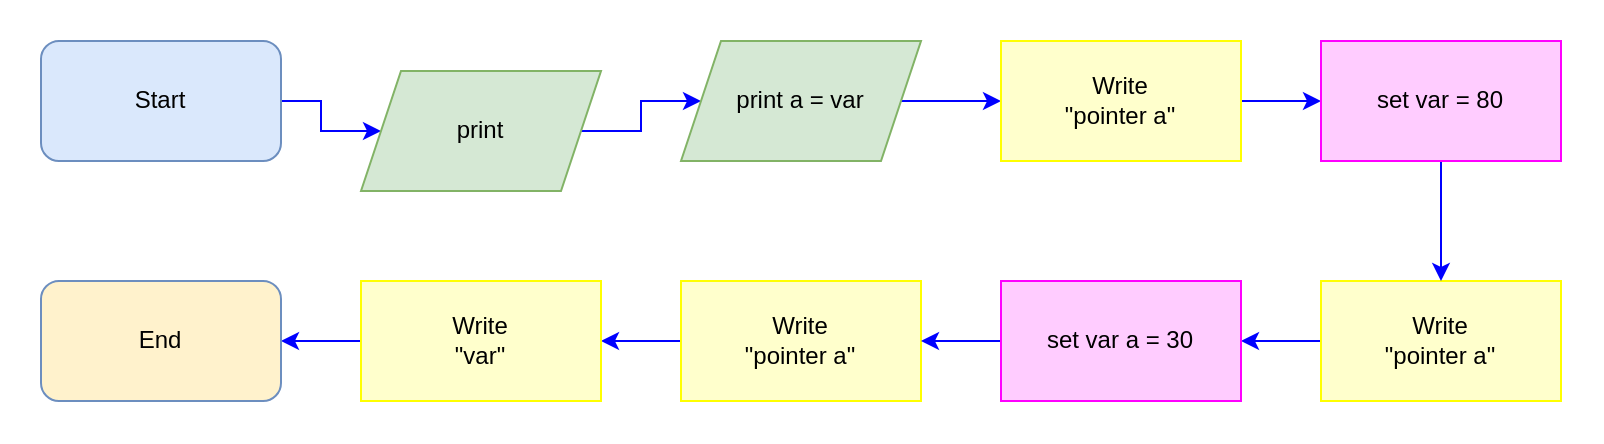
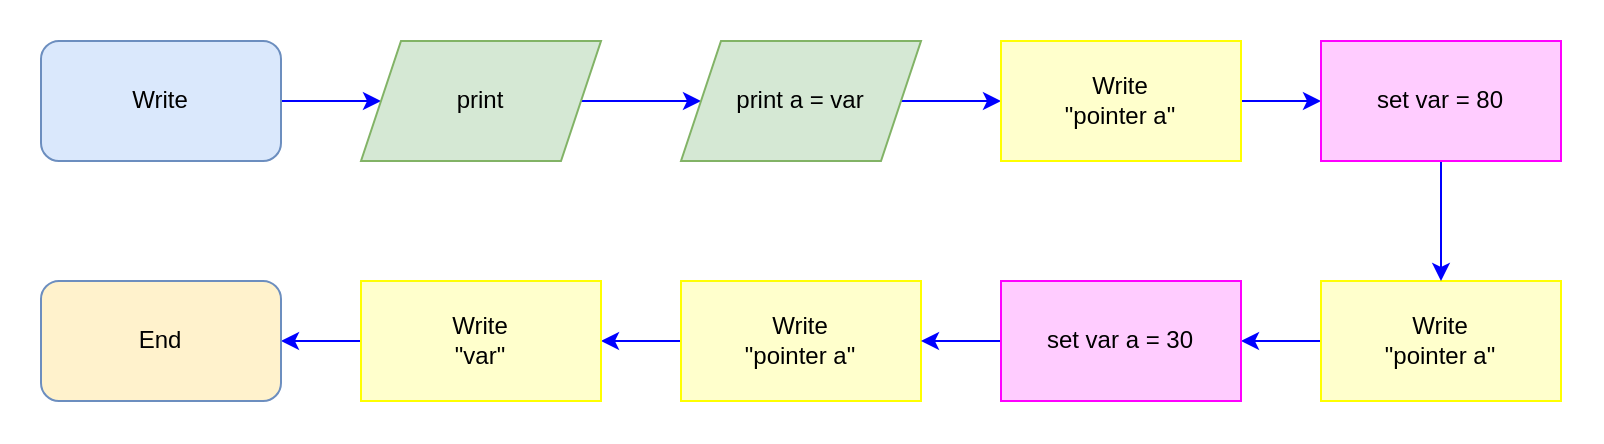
node "Start": label "Start" -> "Write"
node "print": moved (481, 131) -> (481, 101)
